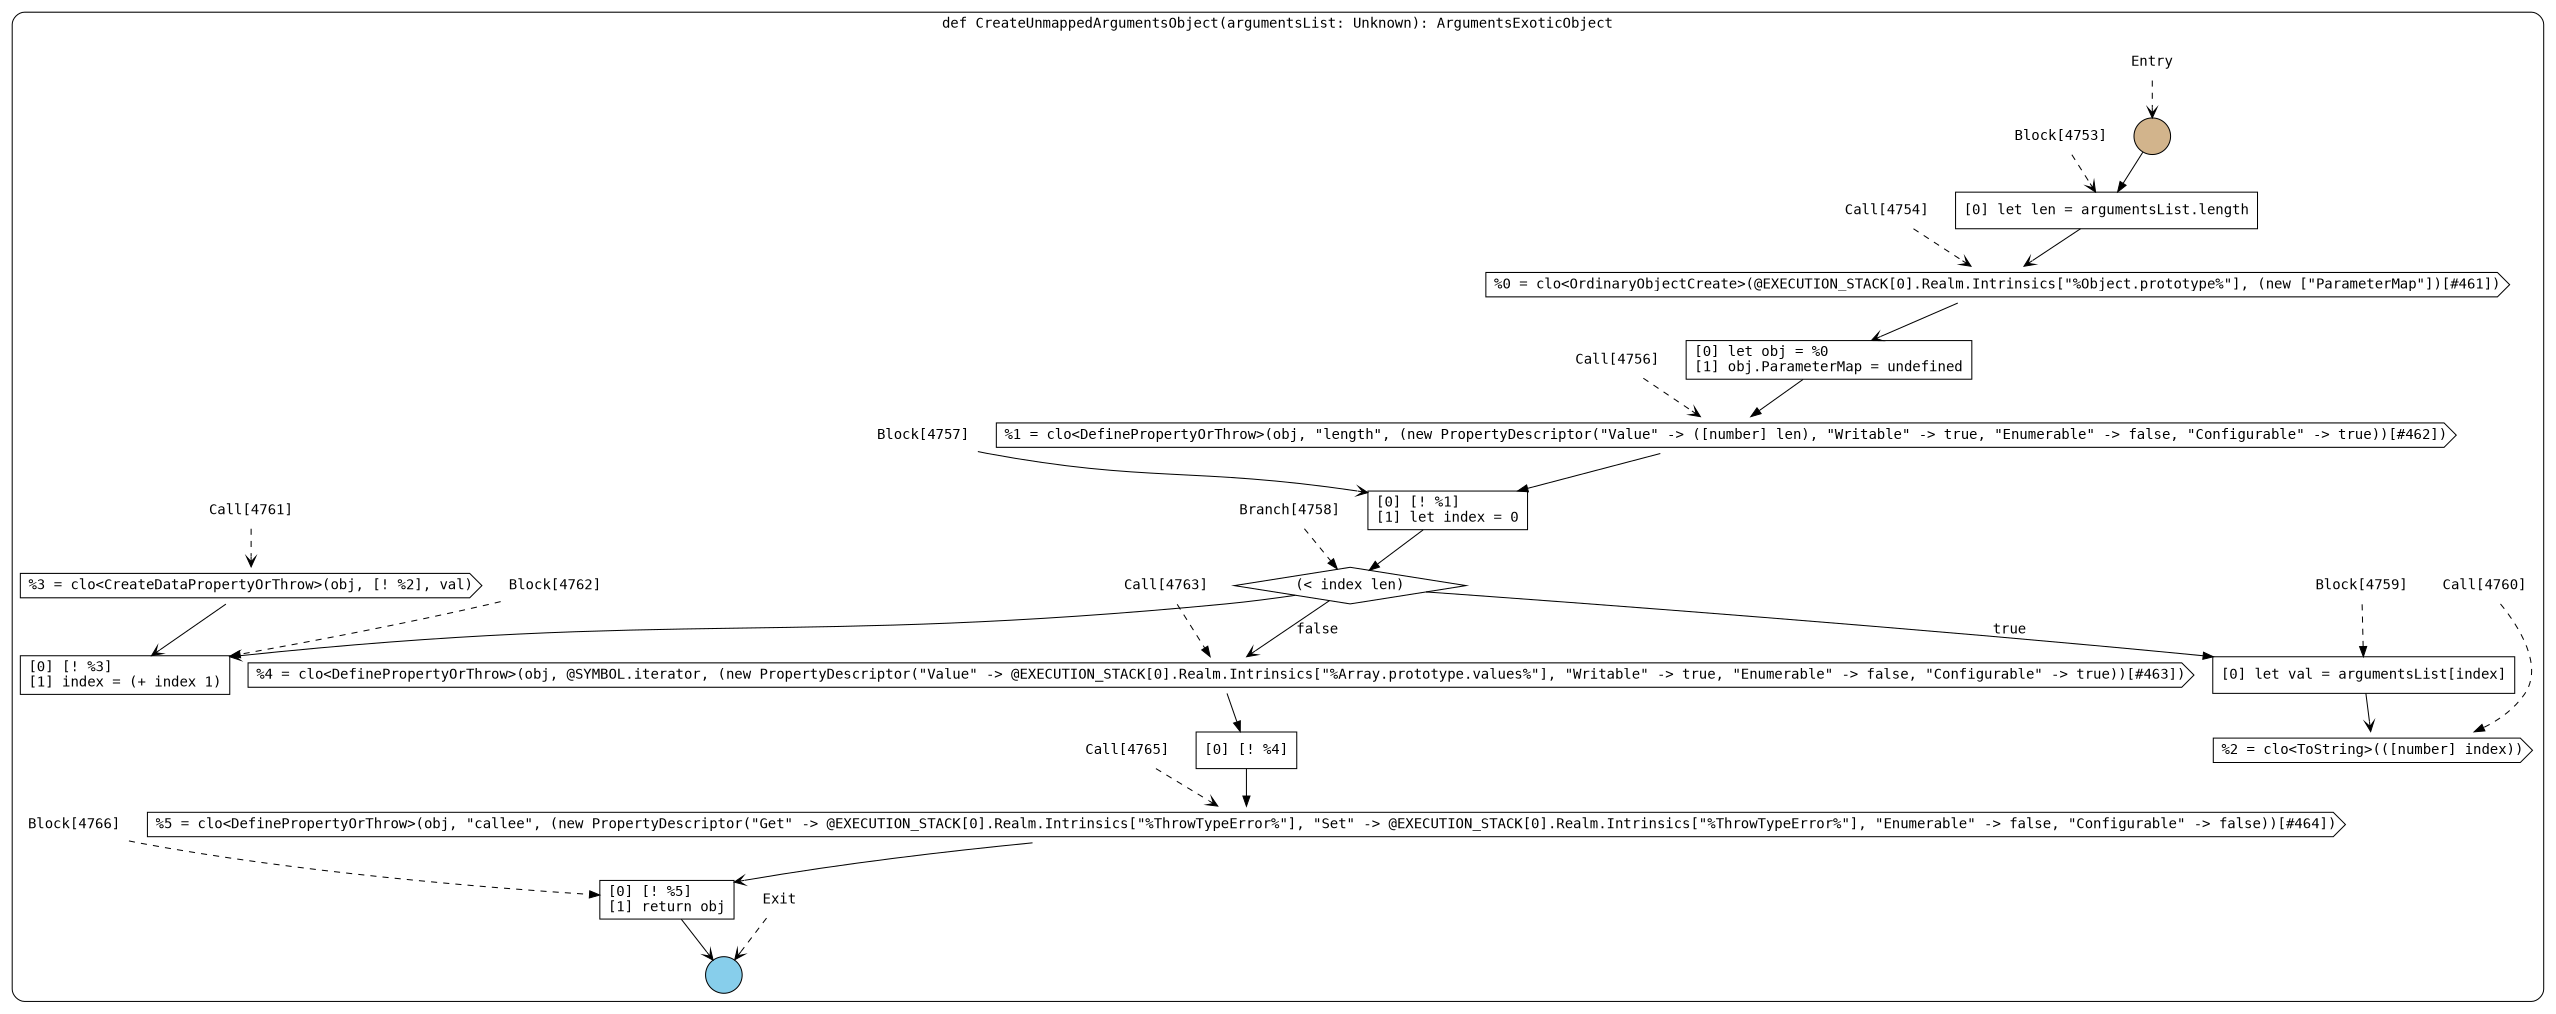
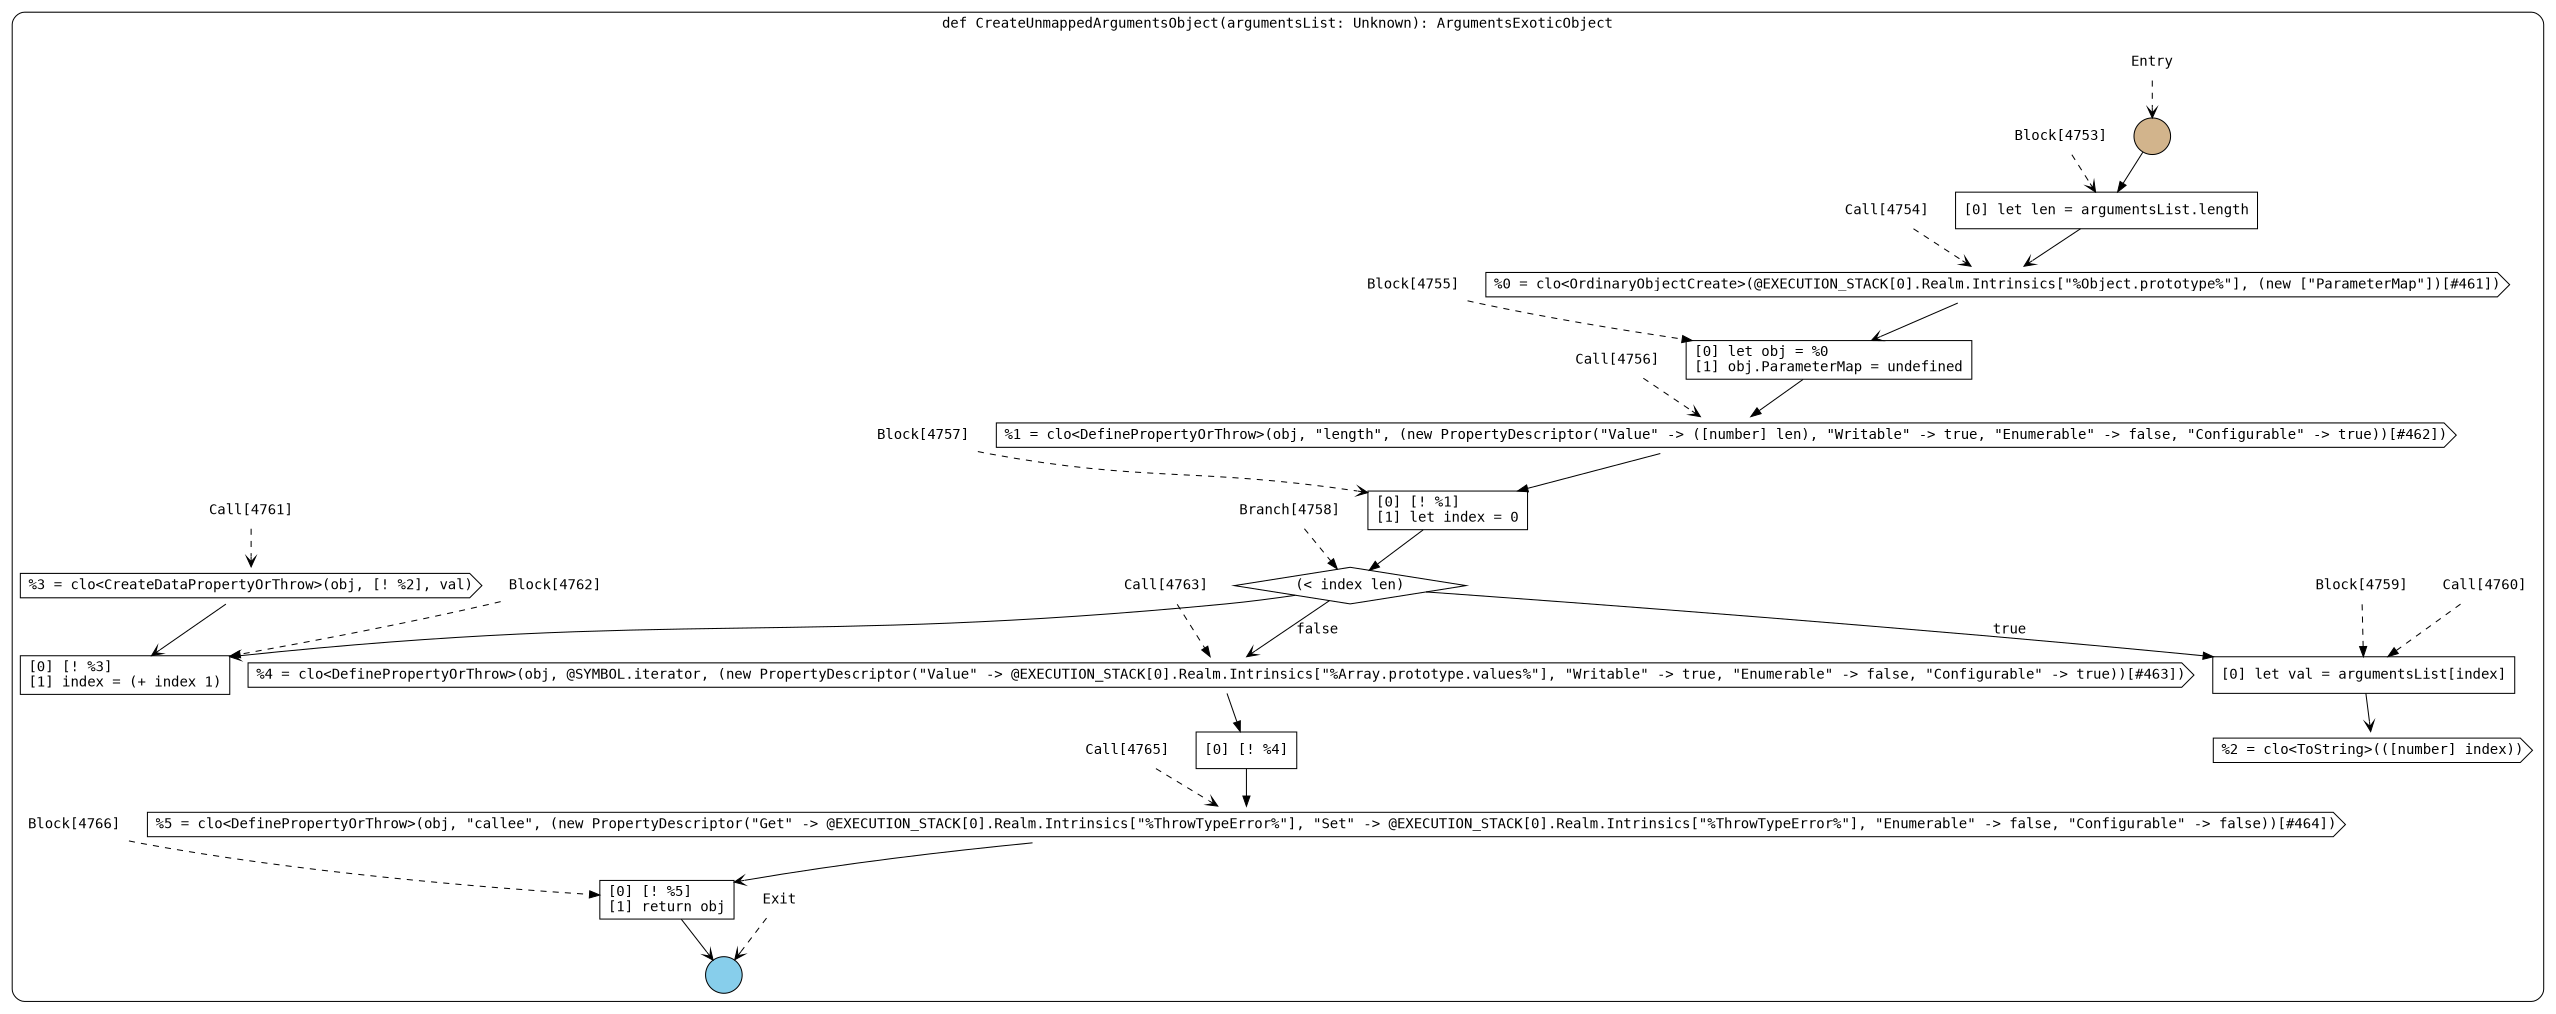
node "Block[4755]": added
edge "Block[4757]" -> "[0] [! %1]": style solid -> dashed
edge "Call[4760]" -> "%2 = clo<ToString>(([number] index))": now "Call[4760]" -> "[0] let val = argumentsList[index]"
